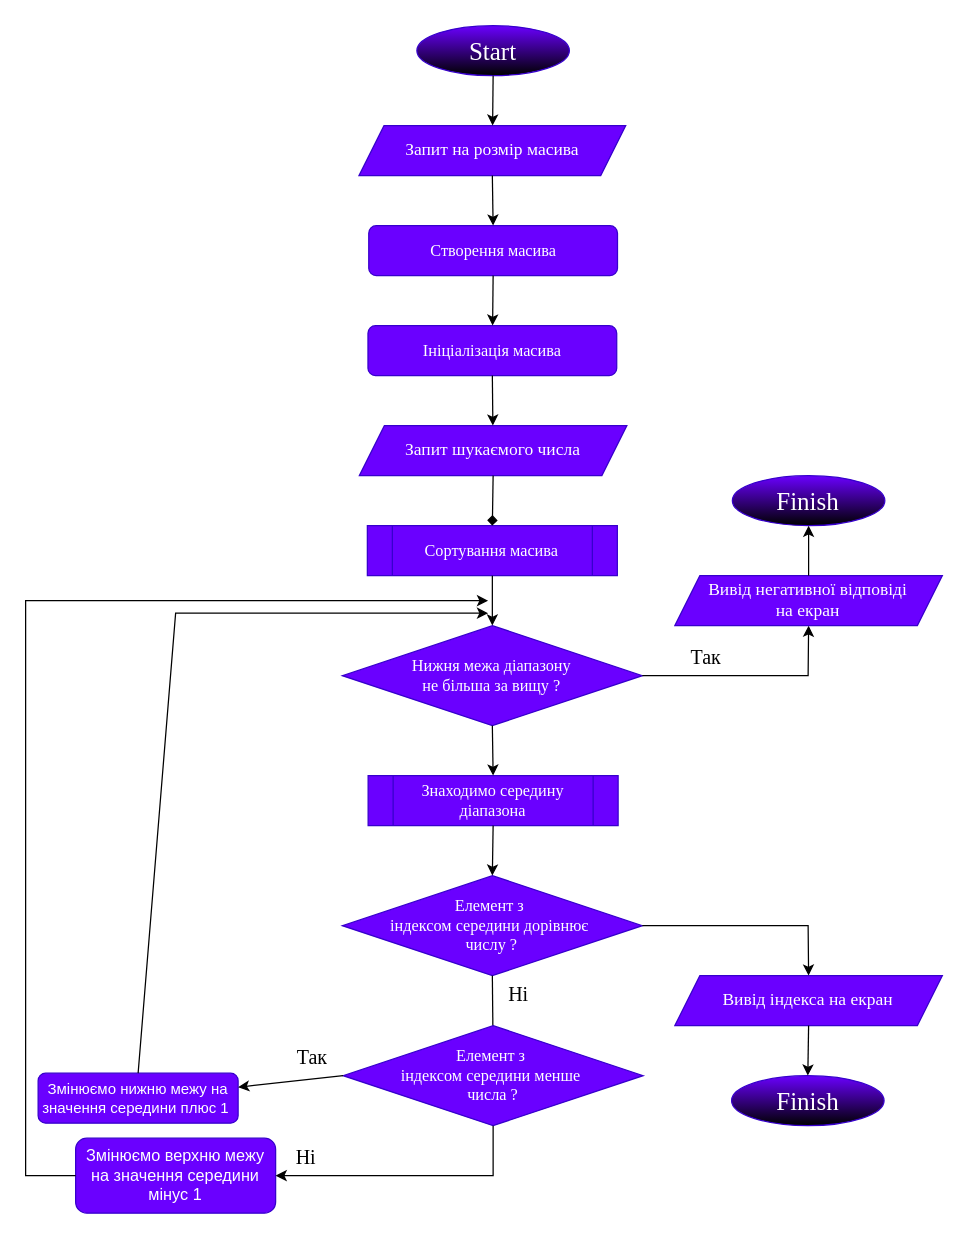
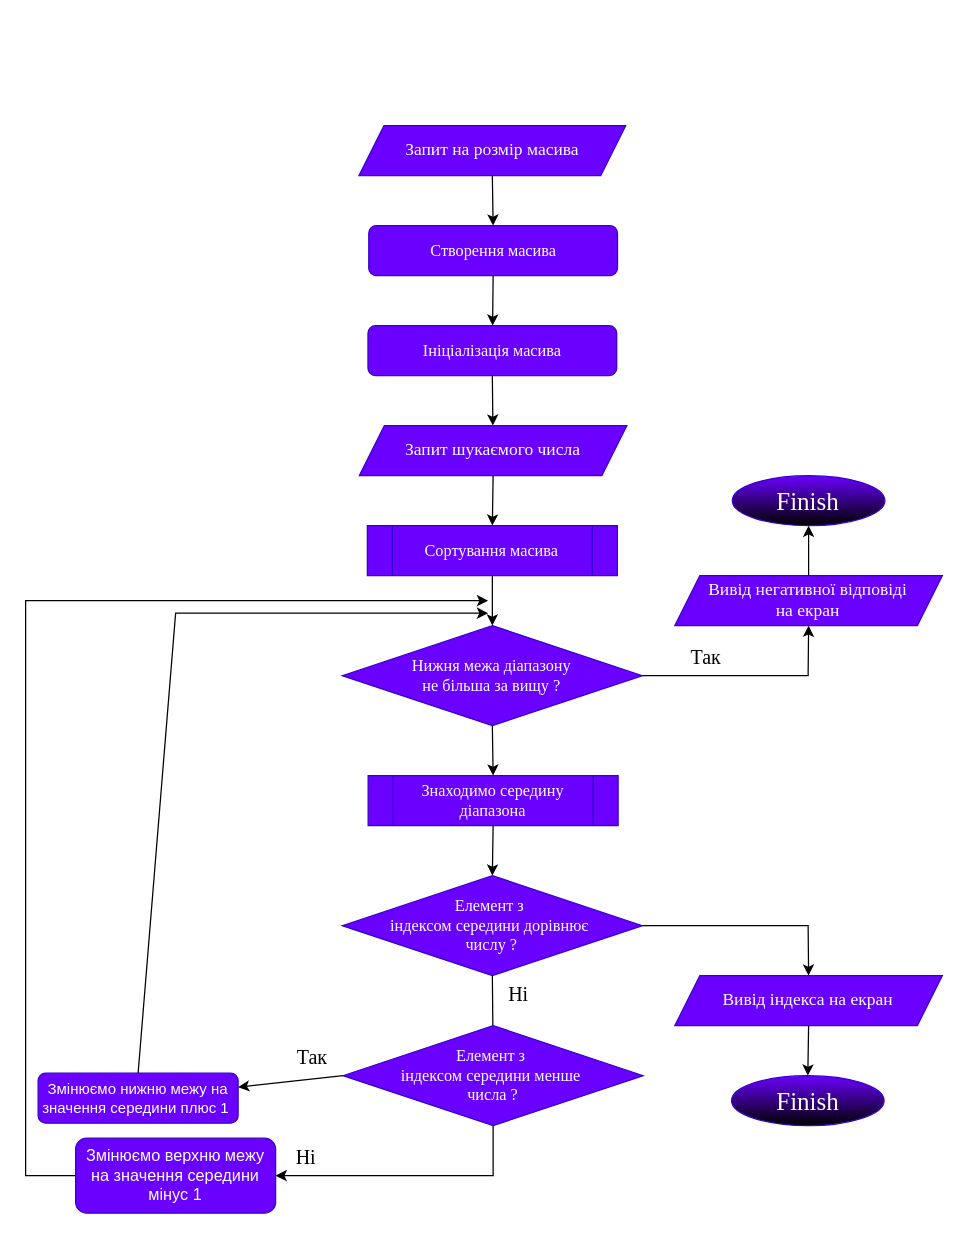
node "Start": removed
edge "Start" -> "Запит на розмір масива": removed
edge "Запит шукаємого числа" -> "Сортування масива": arrowhead diamond -> classic
